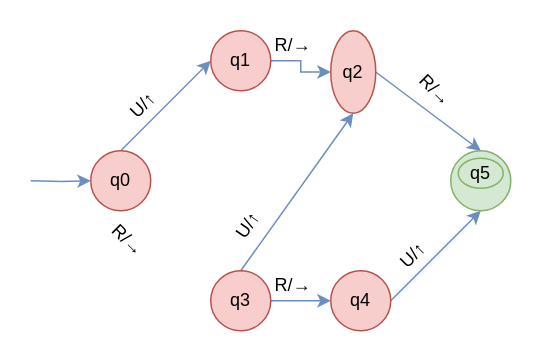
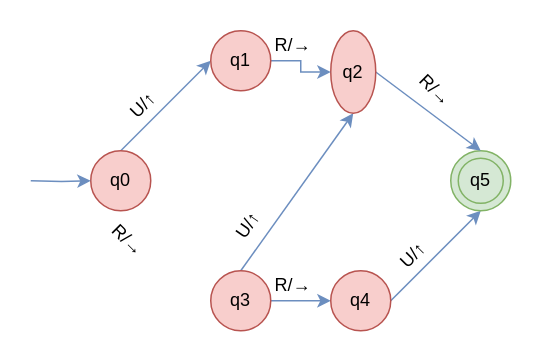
node "q5": size 45x30 -> 45x45
